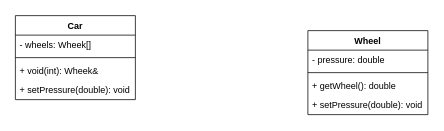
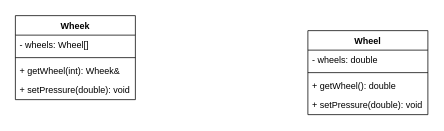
node "Car": label "Car" -> "Wheek"
node "- wheels: Wheek[]": label "- wheels: Wheek[]" -> "- wheels: Wheel[]"
node "- pressure: double": label "- pressure: double" -> "- wheels: double"
node "+ void(int): Wheek&": label "+ void(int): Wheek&" -> "+ getWheel(int): Wheek&"
